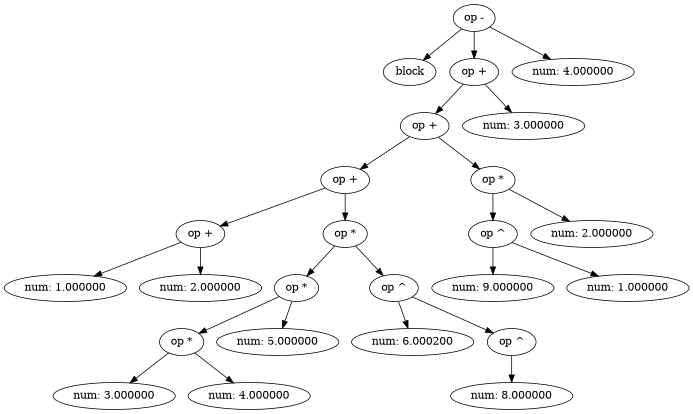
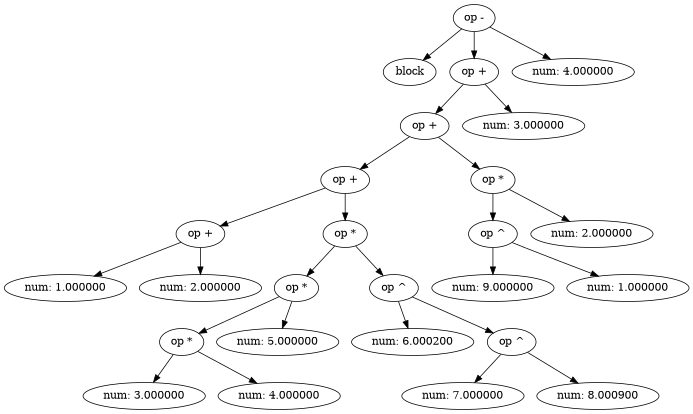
node "num: 7.000000": added
node "num: 8.000000": label "num: 8.000000" -> "num: 8.000900"
